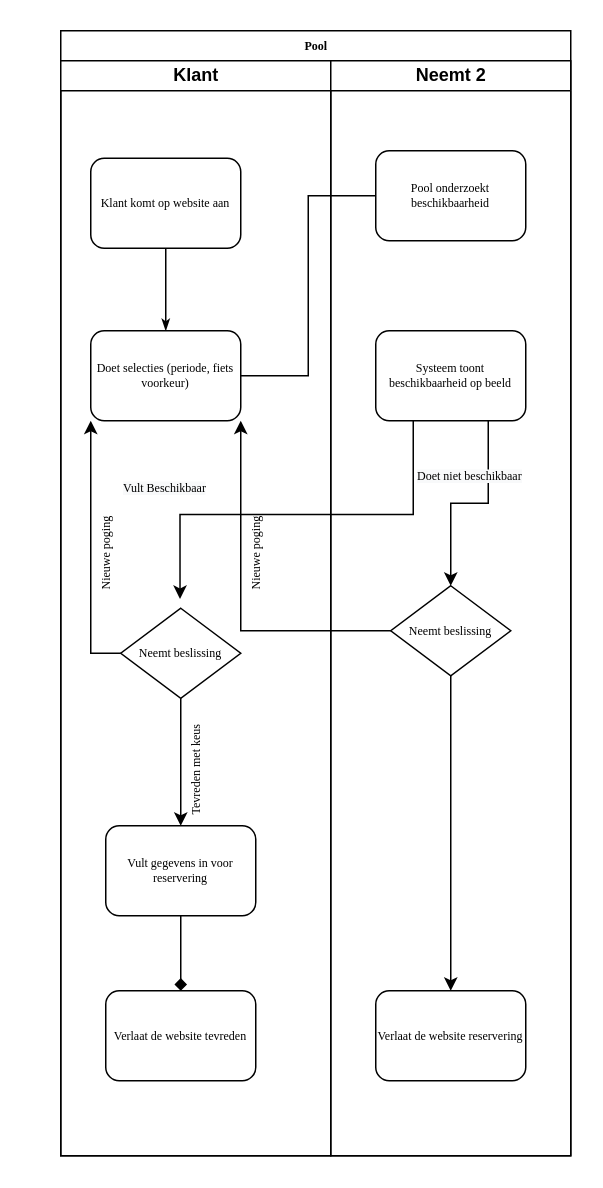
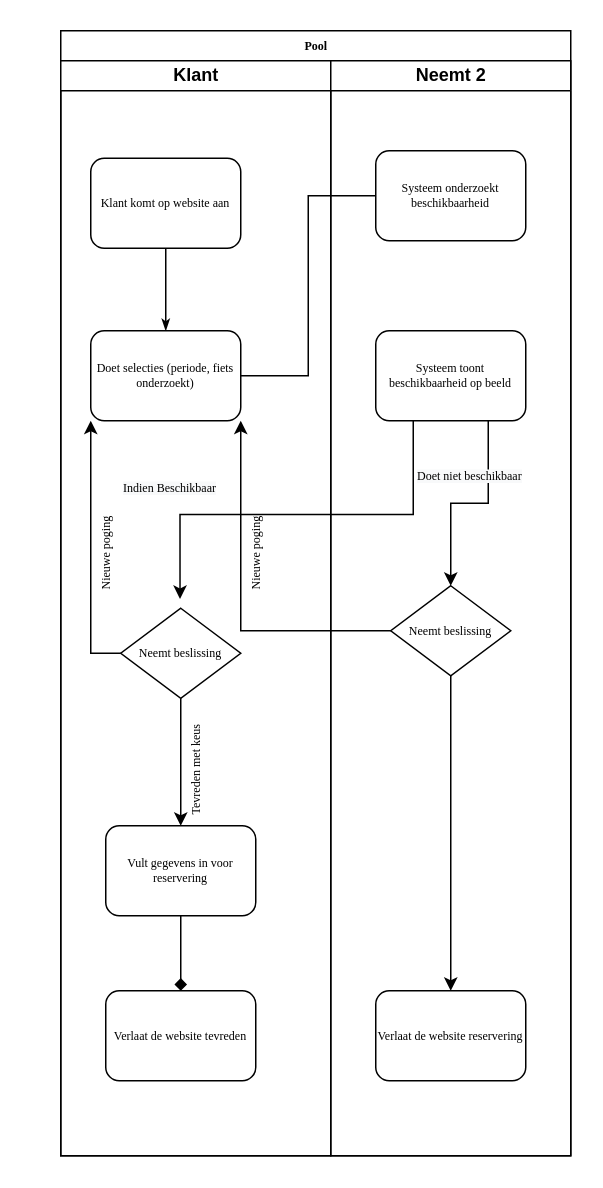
node "Pool onderzoekt beschikbaarheid": label "Pool onderzoekt beschikbaarheid" -> "Systeem onderzoekt beschikbaarheid"
node "Doet selecties (periode, fiets voorkeur)": label "Doet selecties (periode, fiets voorkeur)" -> "Doet selecties (periode, fiets onderzoekt)"
node "Vult Beschikbaar": label "Vult Beschikbaar" -> "Indien Beschikbaar"
